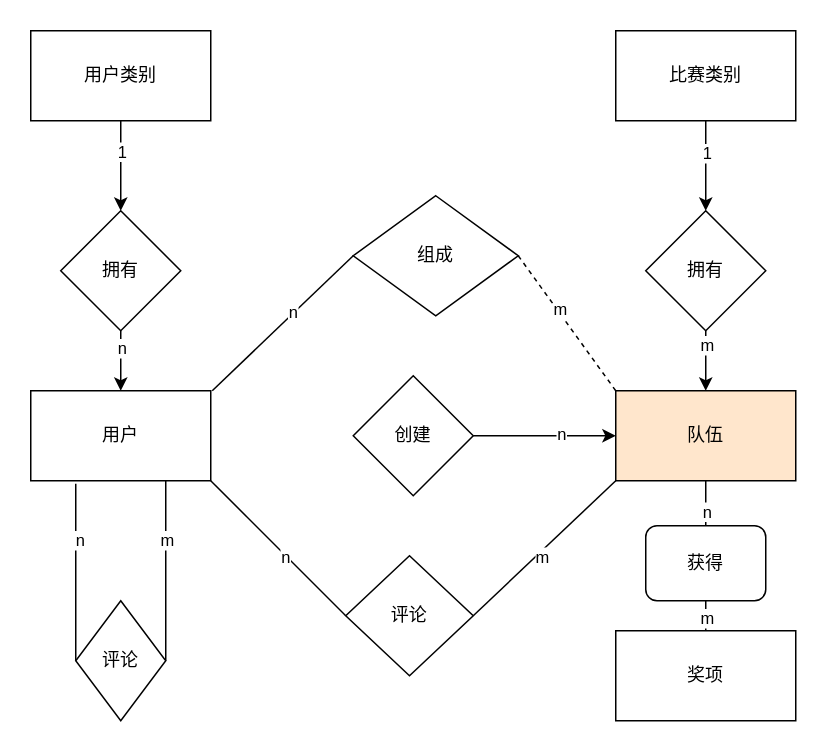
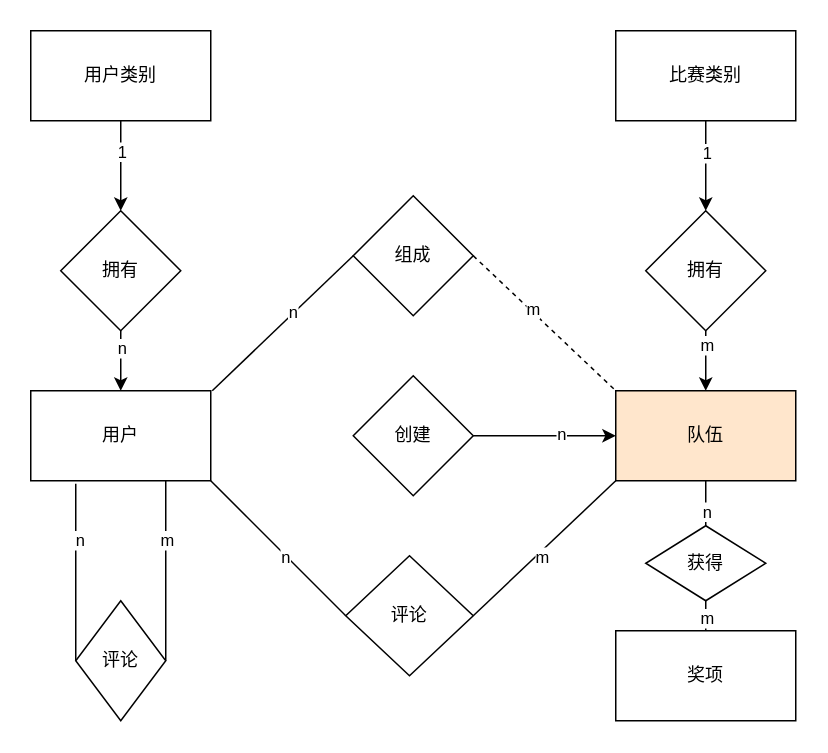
node "组成": size 165x120 -> 120x120
node "获得": shape rounded rectangle -> diamond
